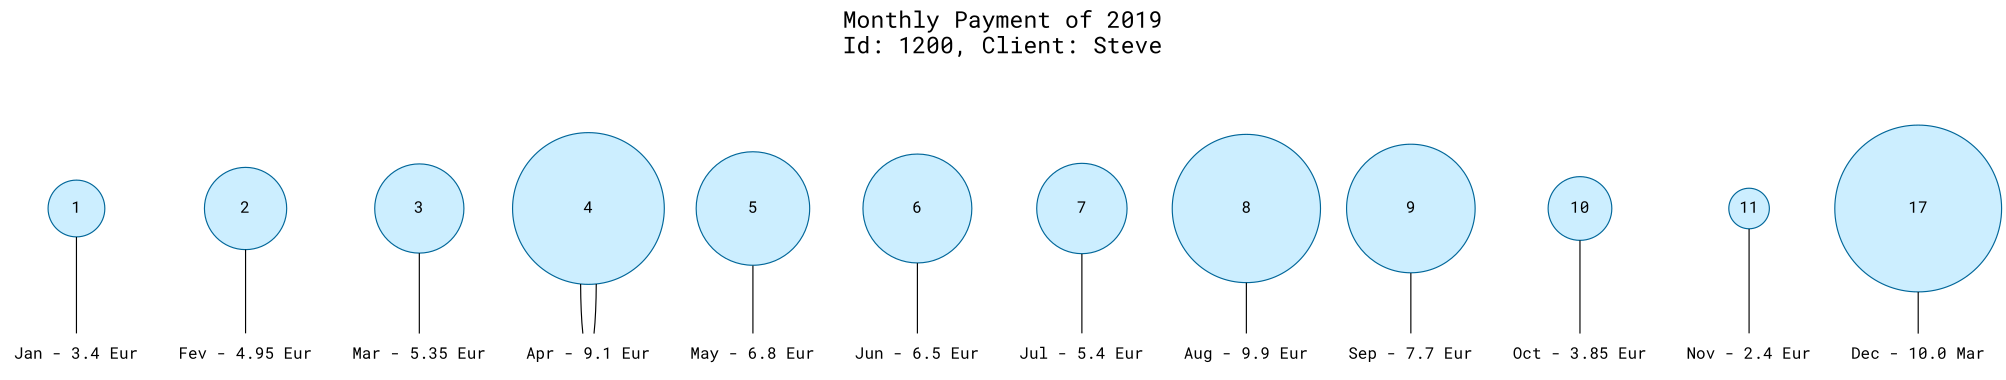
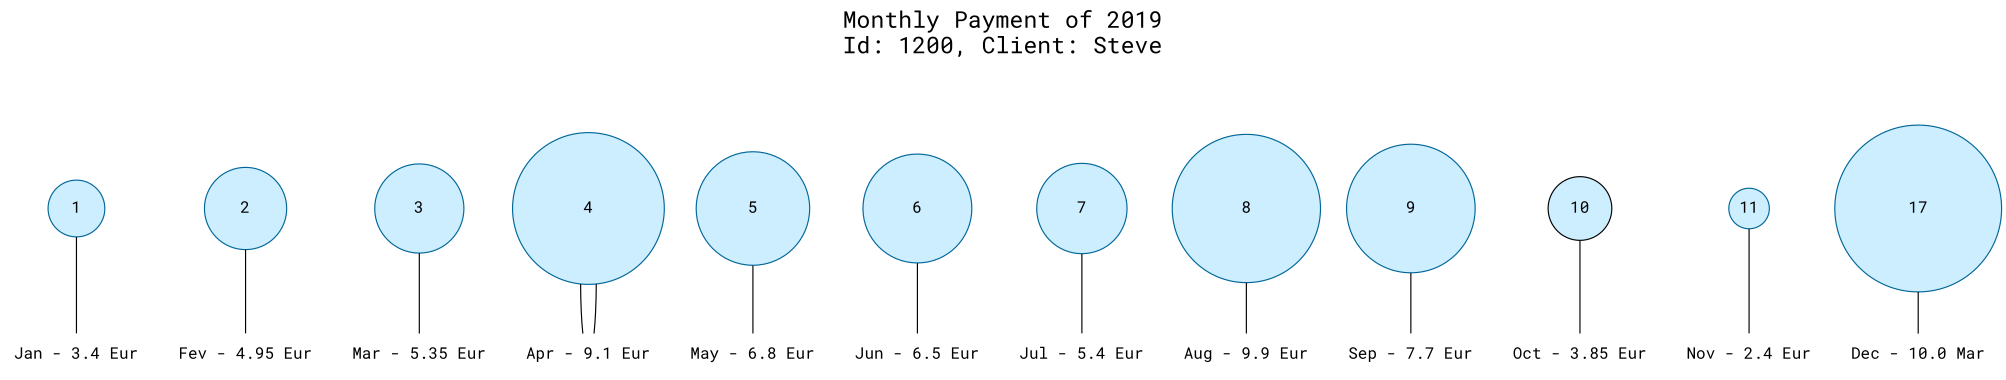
node "10": color #006699 -> black
